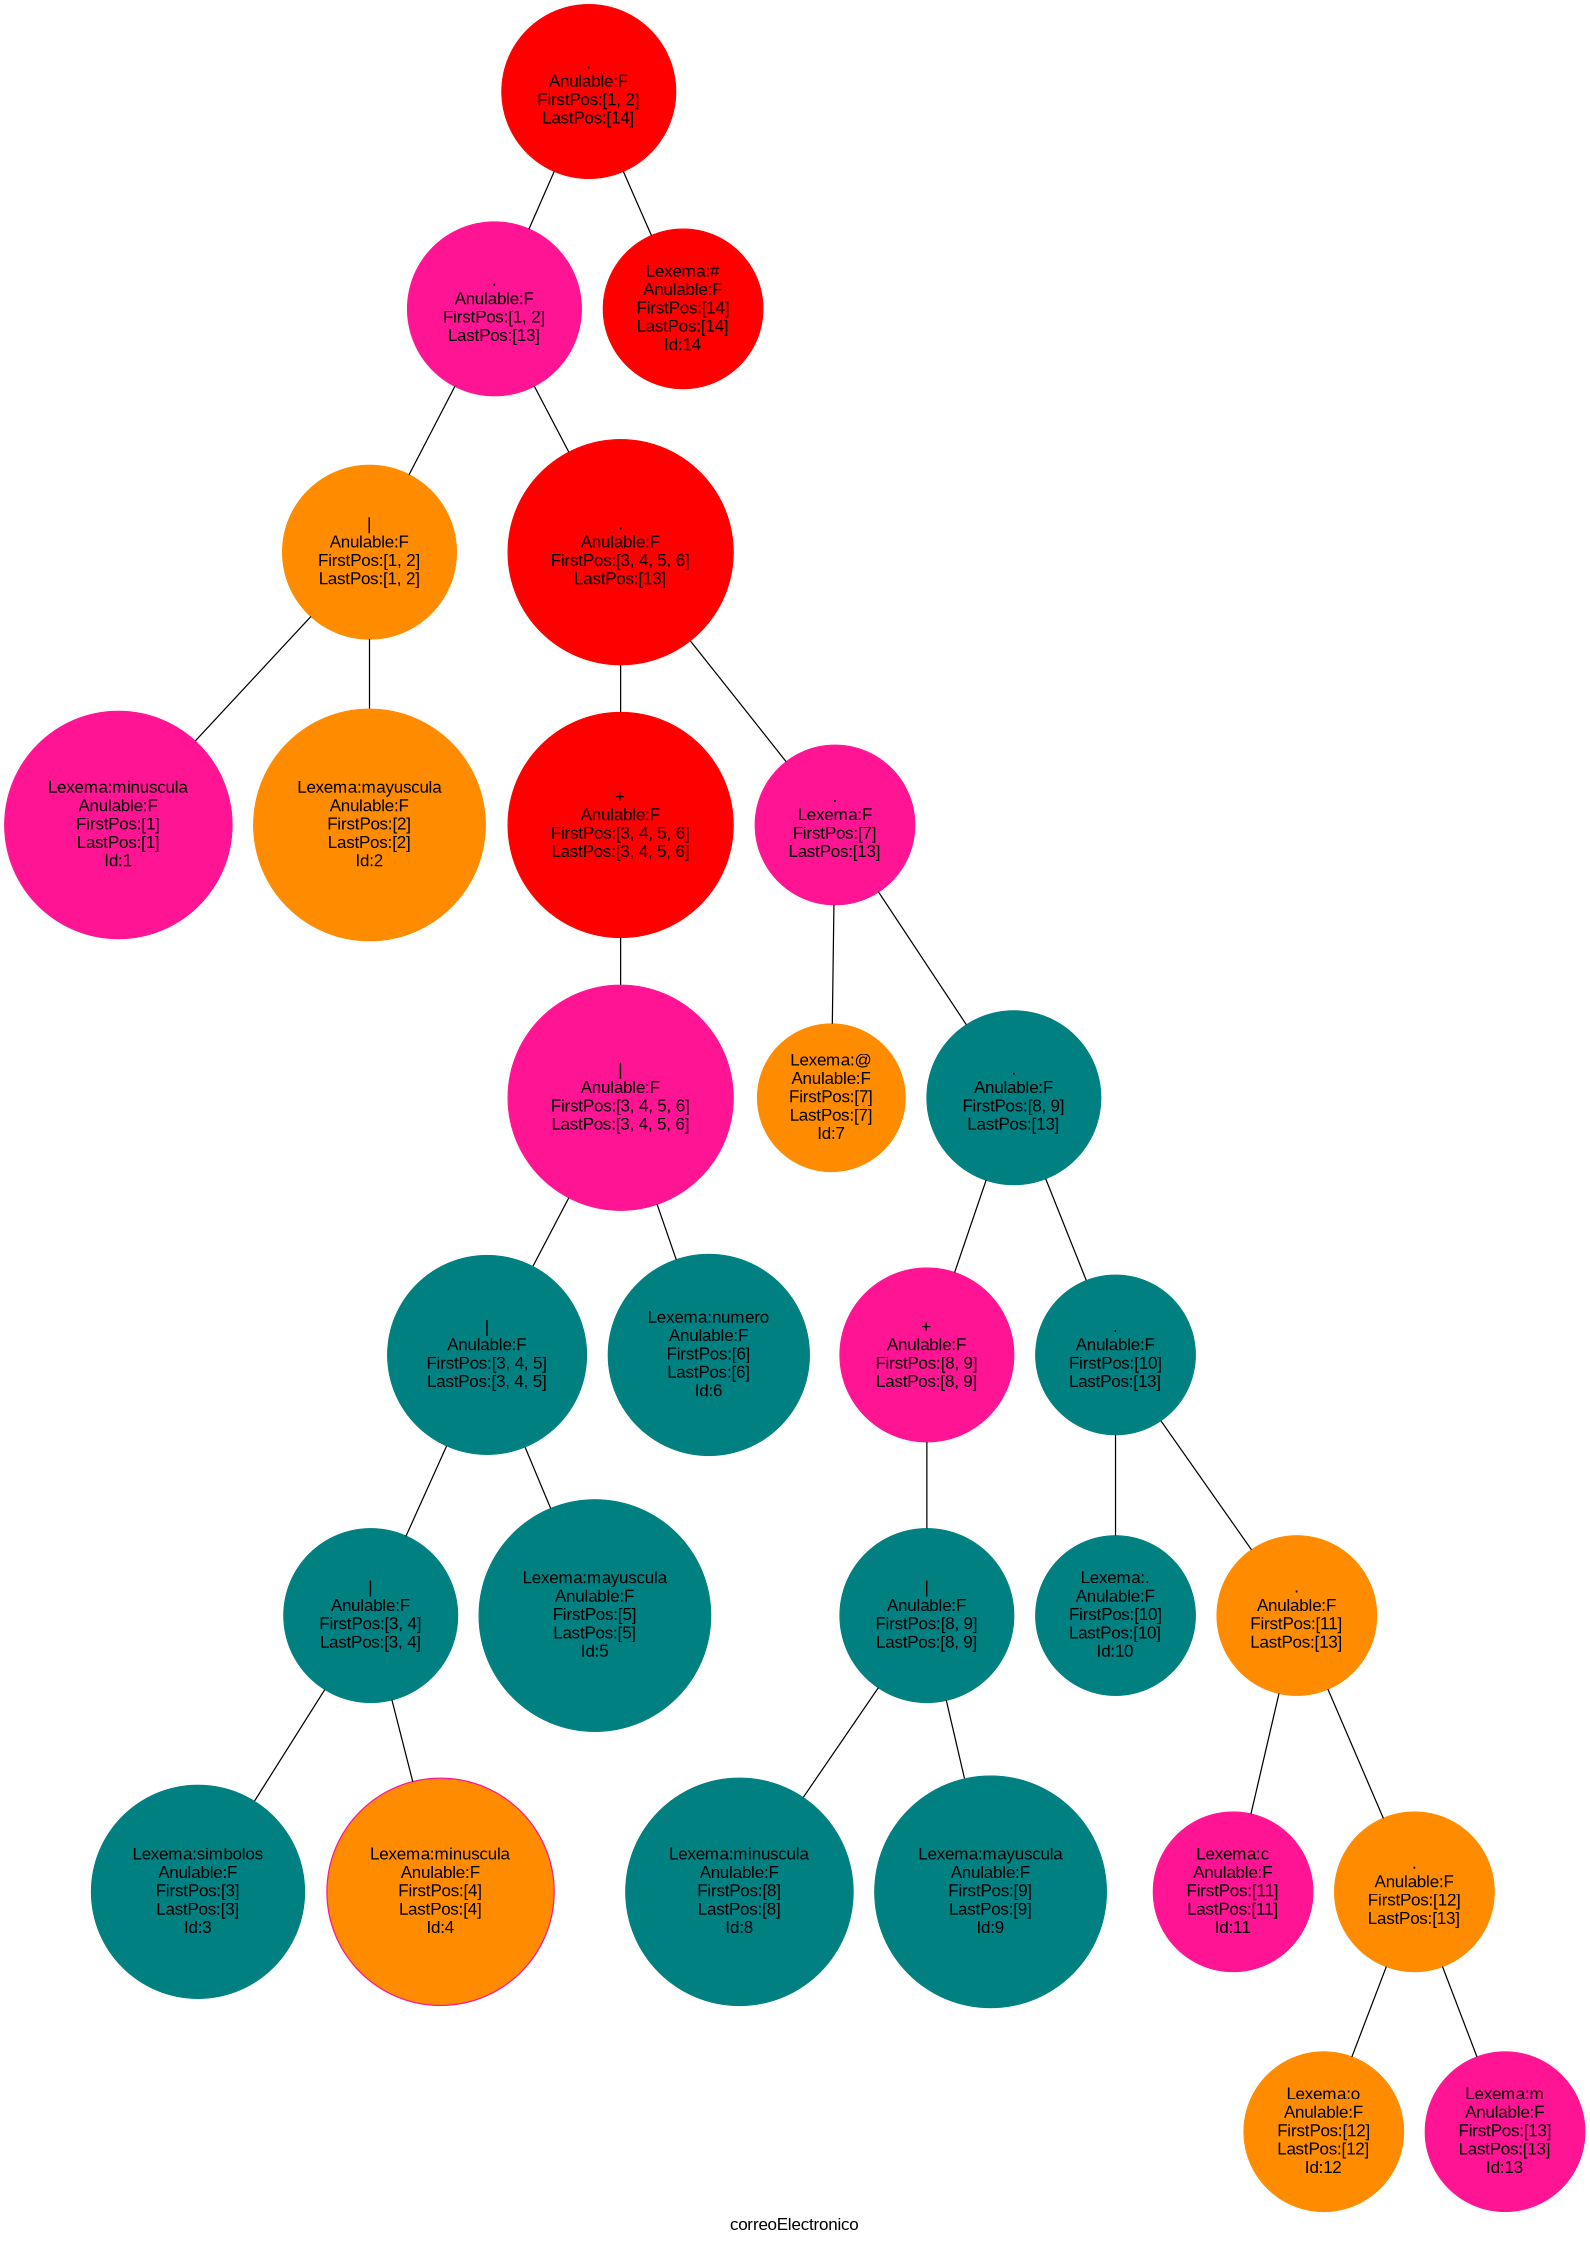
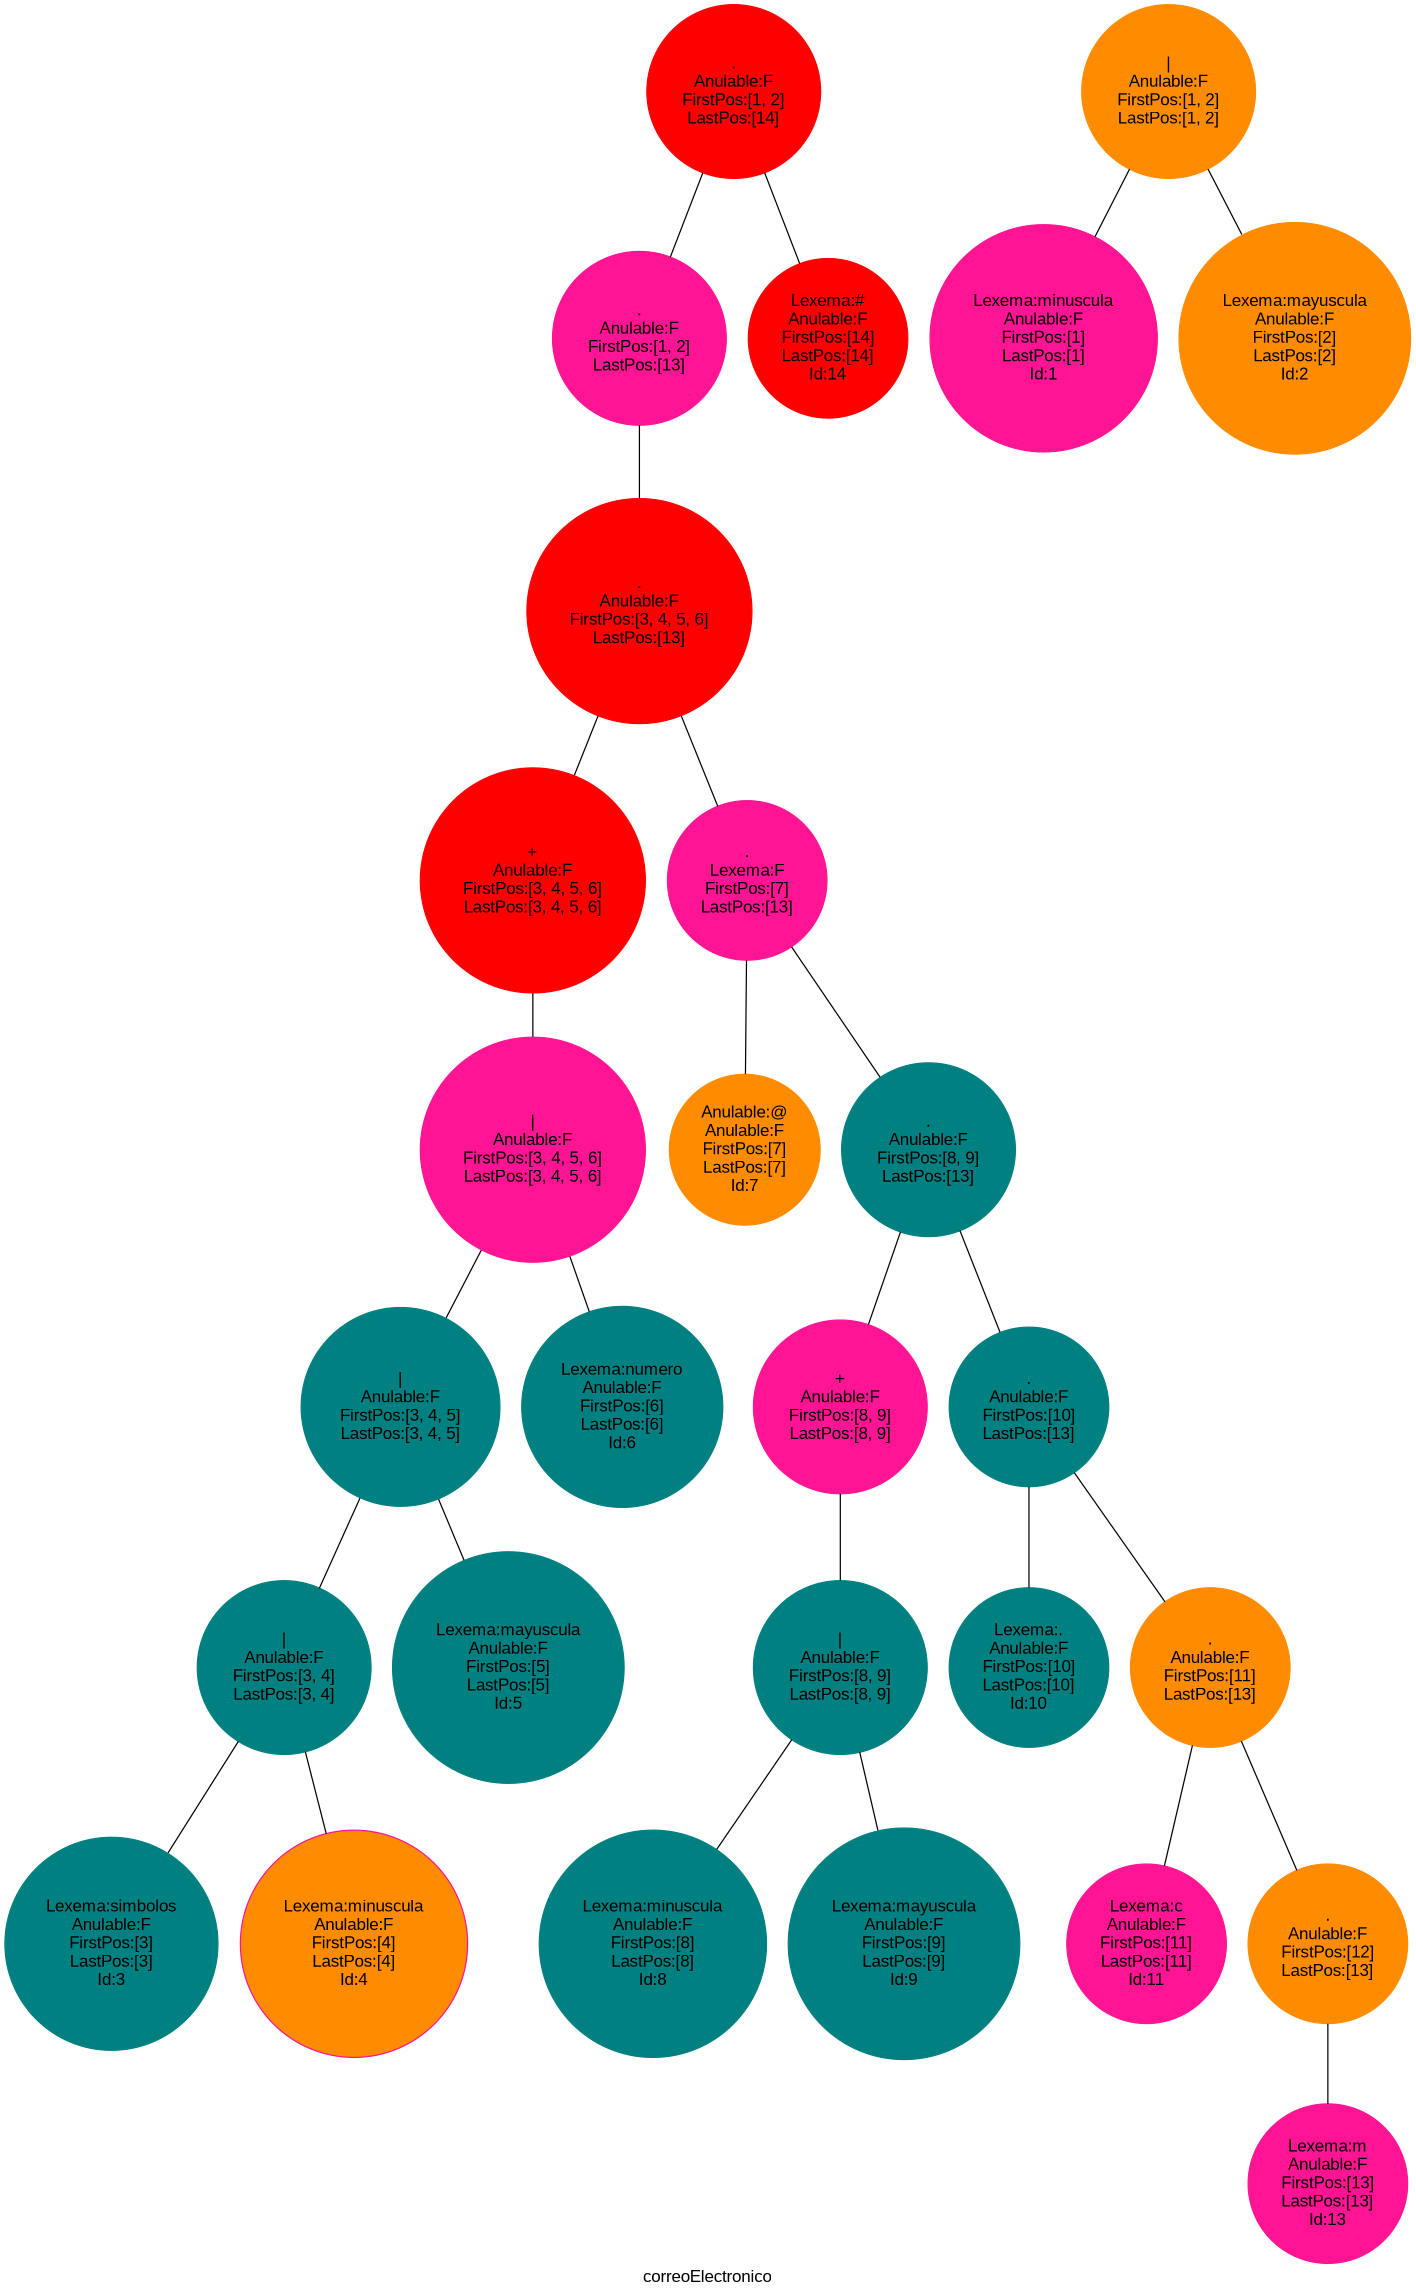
edge ". Anulable:F FirstPos:[1, 2] LastPos:[13]" -- "| Anulable:F FirstPos:[1, 2] LastPos:[1, 2]": removed
node "Lexema:@ Anulable:F FirstPos:[7] LastPos:[7] Id:7": label "Lexema:@ Anulable:F FirstPos:[7] LastPos:[7] Id:7" -> "Anulable:@ Anulable:F FirstPos:[7] LastPos:[7] Id:7"
node "Lexema:o Anulable:F FirstPos:[12] LastPos:[12] Id:12": removed
